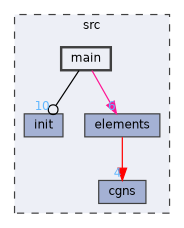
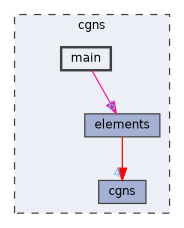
cluster "src": label "src" -> "cgns"
node "init": removed
